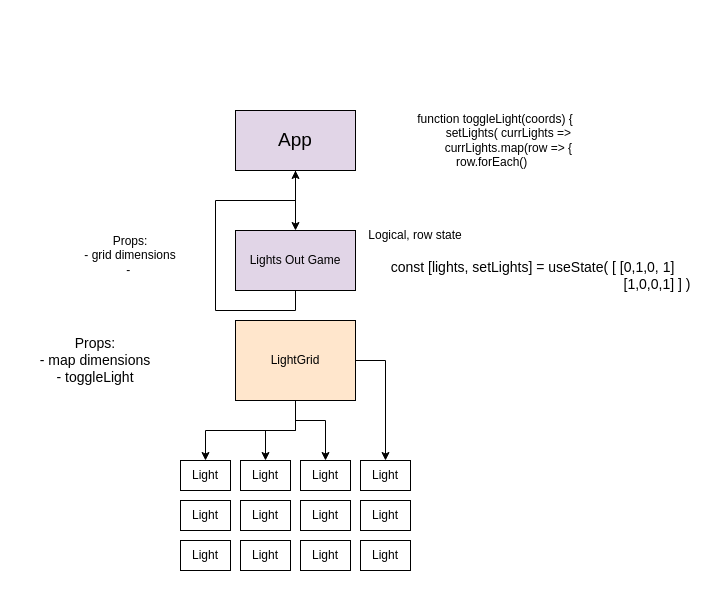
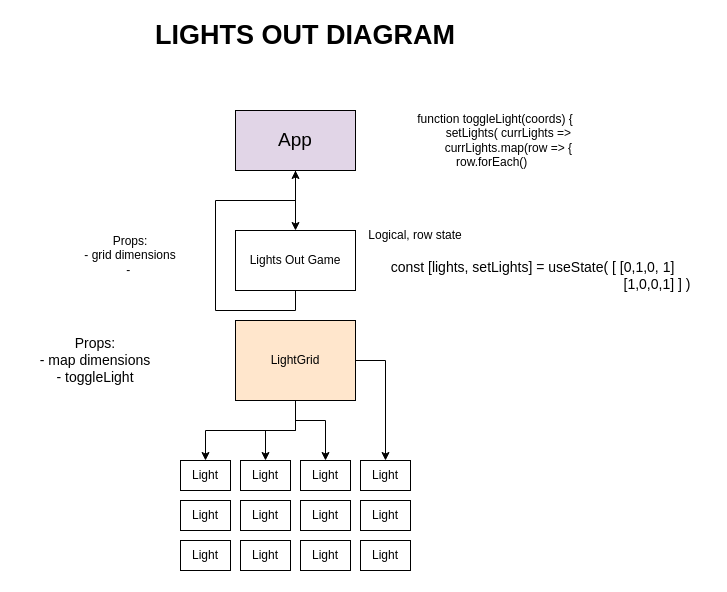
node "LIGHTS OUT DIAGRAM": added
node "Lights Out Game": fillcolor #e1d5e7 -> #ffffff
